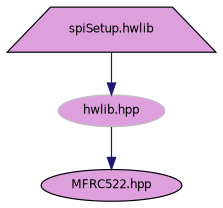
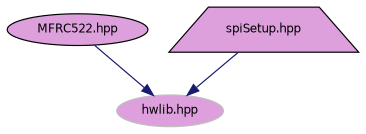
node "spiSetup.hwlib": label "spiSetup.hwlib" -> "spiSetup.hpp"
edge "hwlib.hpp" -> "MFRC522.hpp": reversed
